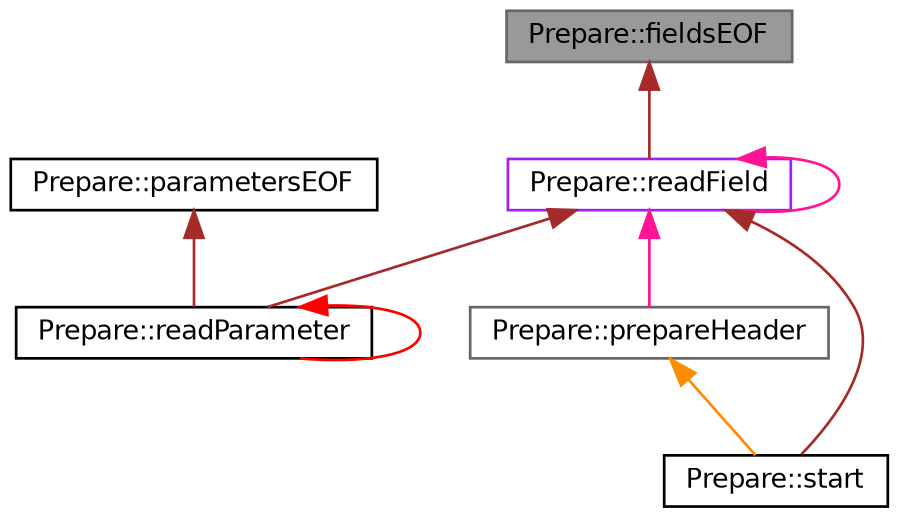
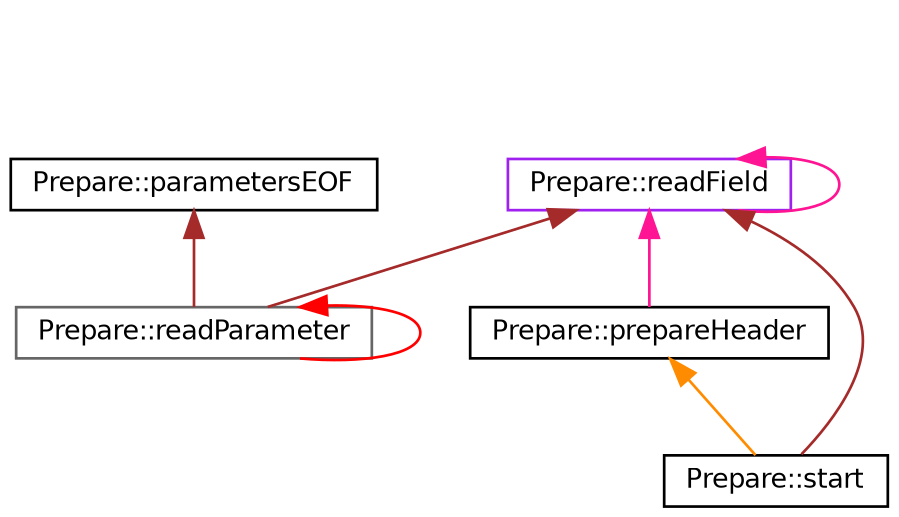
node "Prepare::fieldsEOF": removed
node "Prepare::readParameter": color black -> gray40
node "Prepare::prepareHeader": color gray40 -> black
